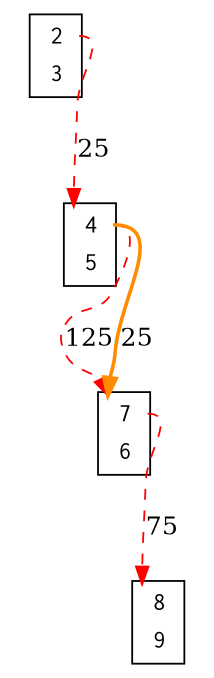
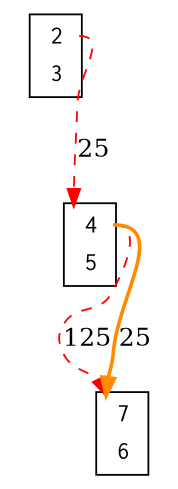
node "8": removed
